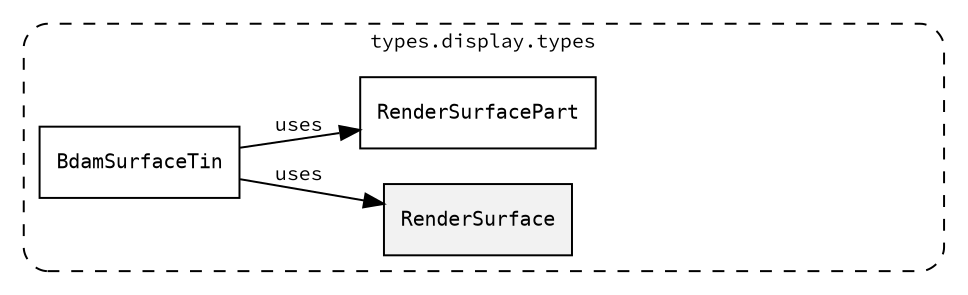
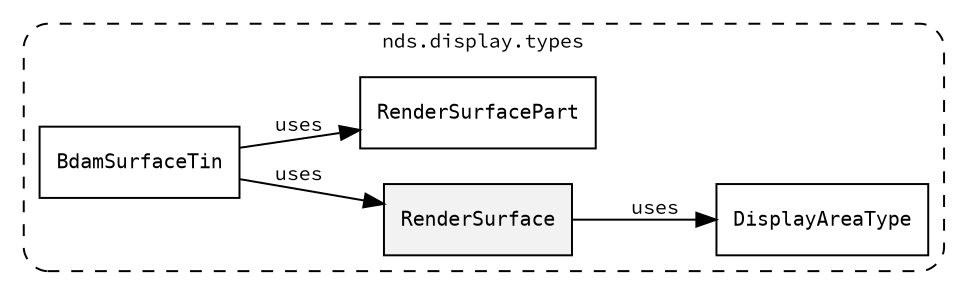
cluster "types.display.types": label "types.display.types" -> "nds.display.types"
node "DisplayAreaType": added
